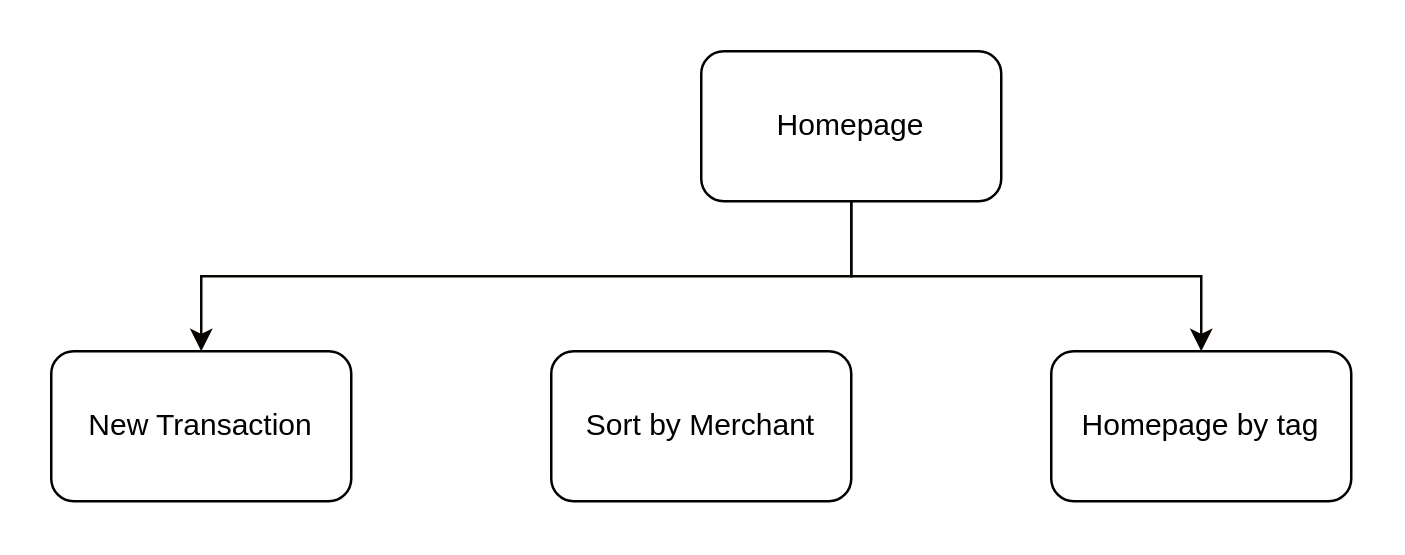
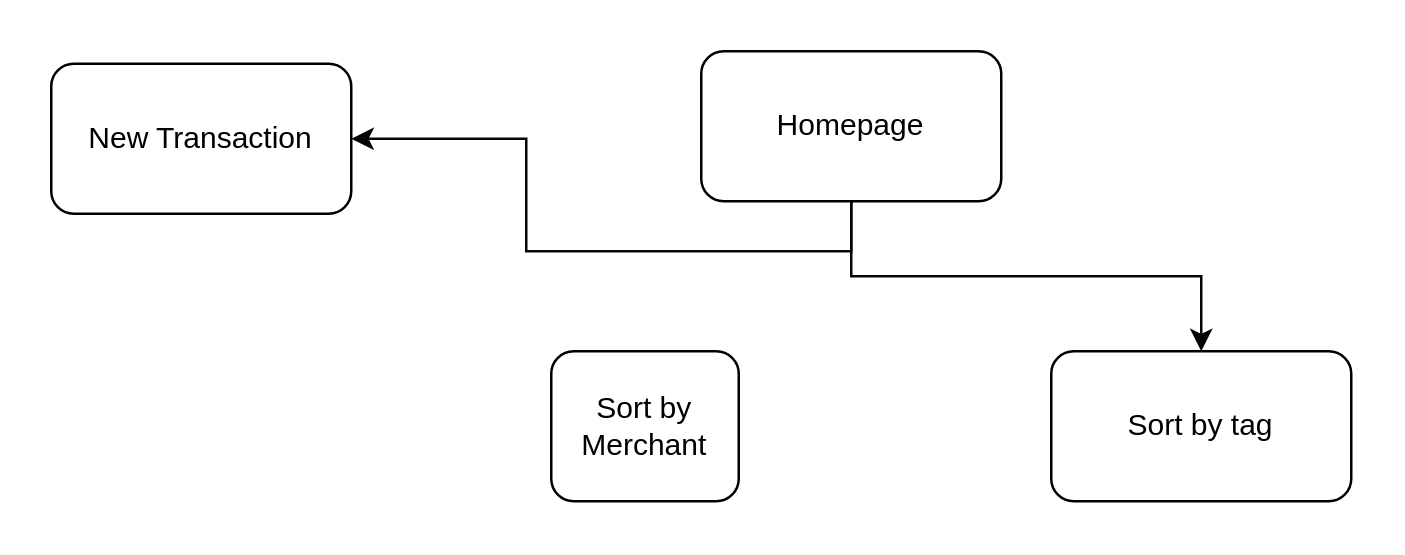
node "New Transaction": moved (201, 426) -> (201, 139)
node "Sort by Merchant": size 300x150 -> 188x150
node "Homepage by tag": label "Homepage by tag" -> "Sort by tag"
